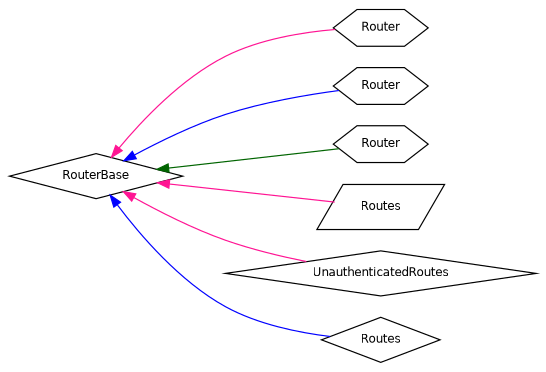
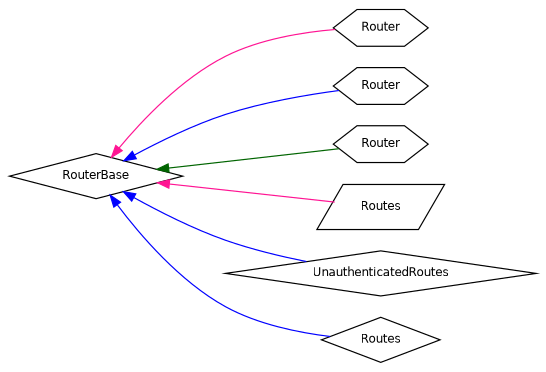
edge "UnauthenticatedRoutes" -> "RouterBase": color deeppink -> blue
